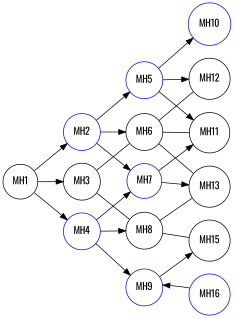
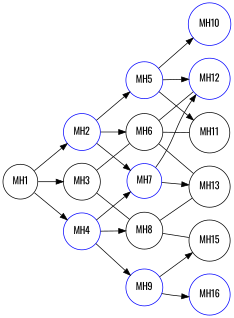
node "MH12": color black -> blue
edge "MH7" -> "MH11": now "MH7" -> "MH12"
edge "MH16" -> "MH9": reversed
